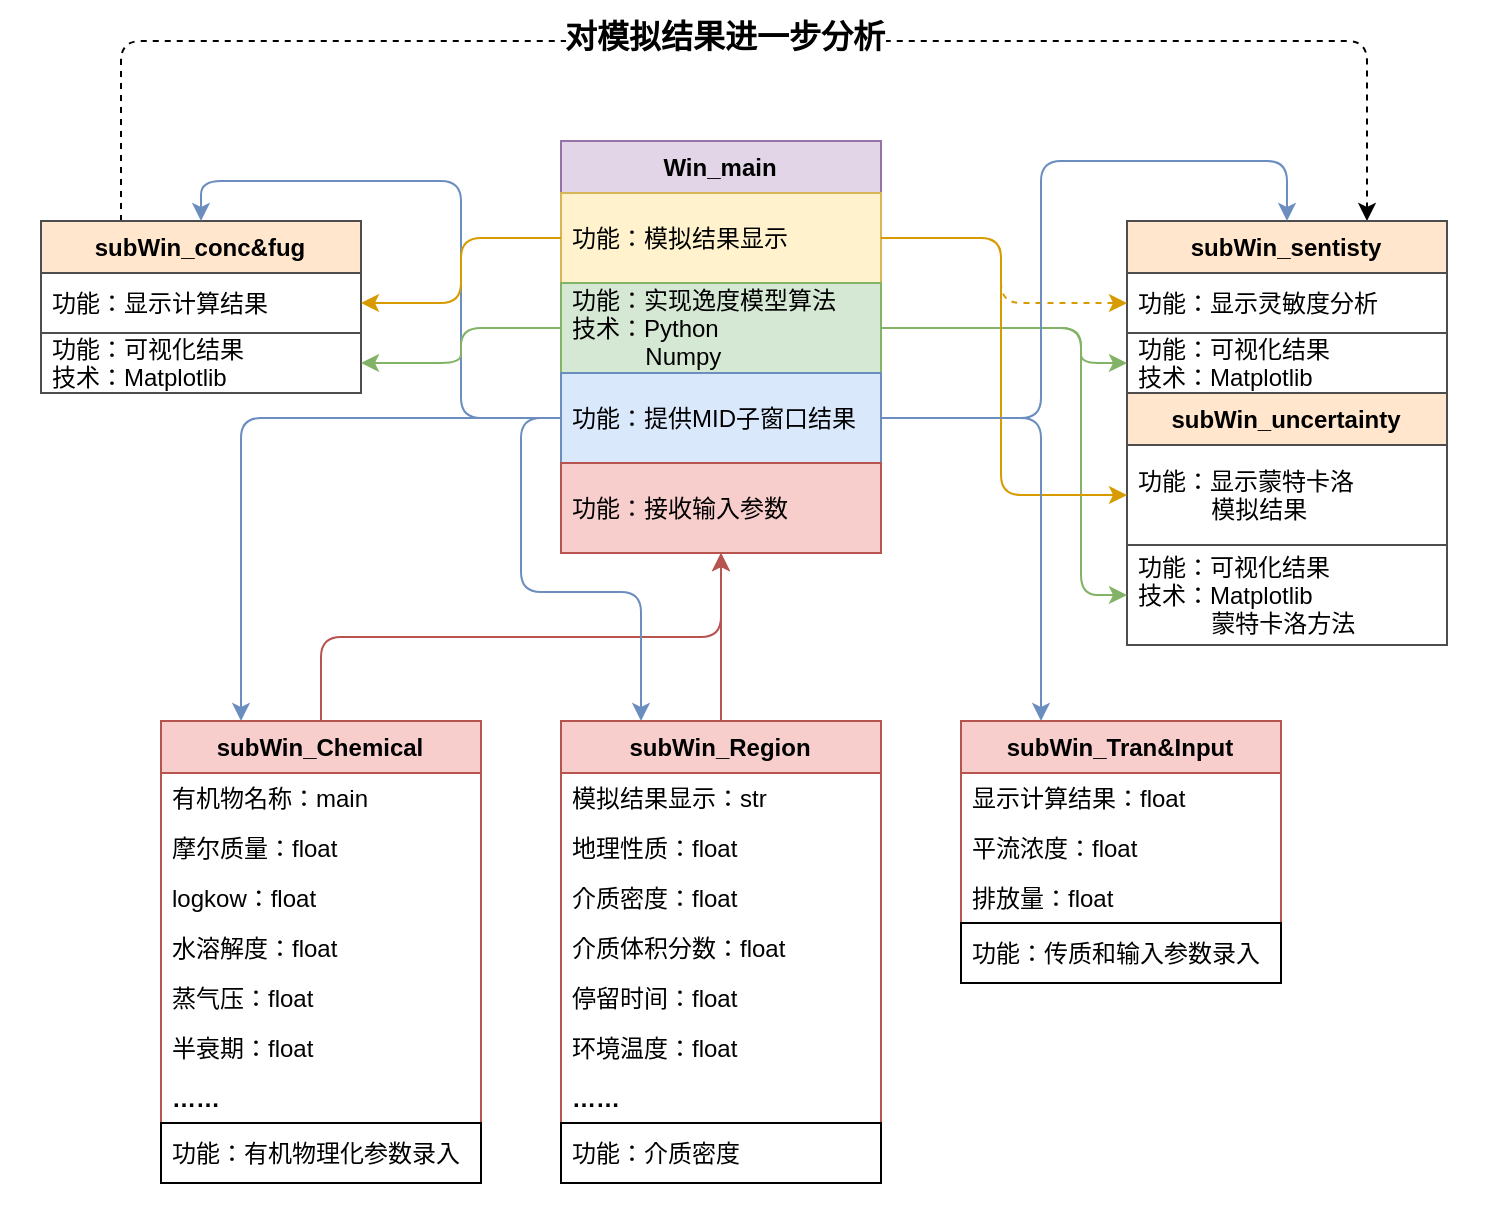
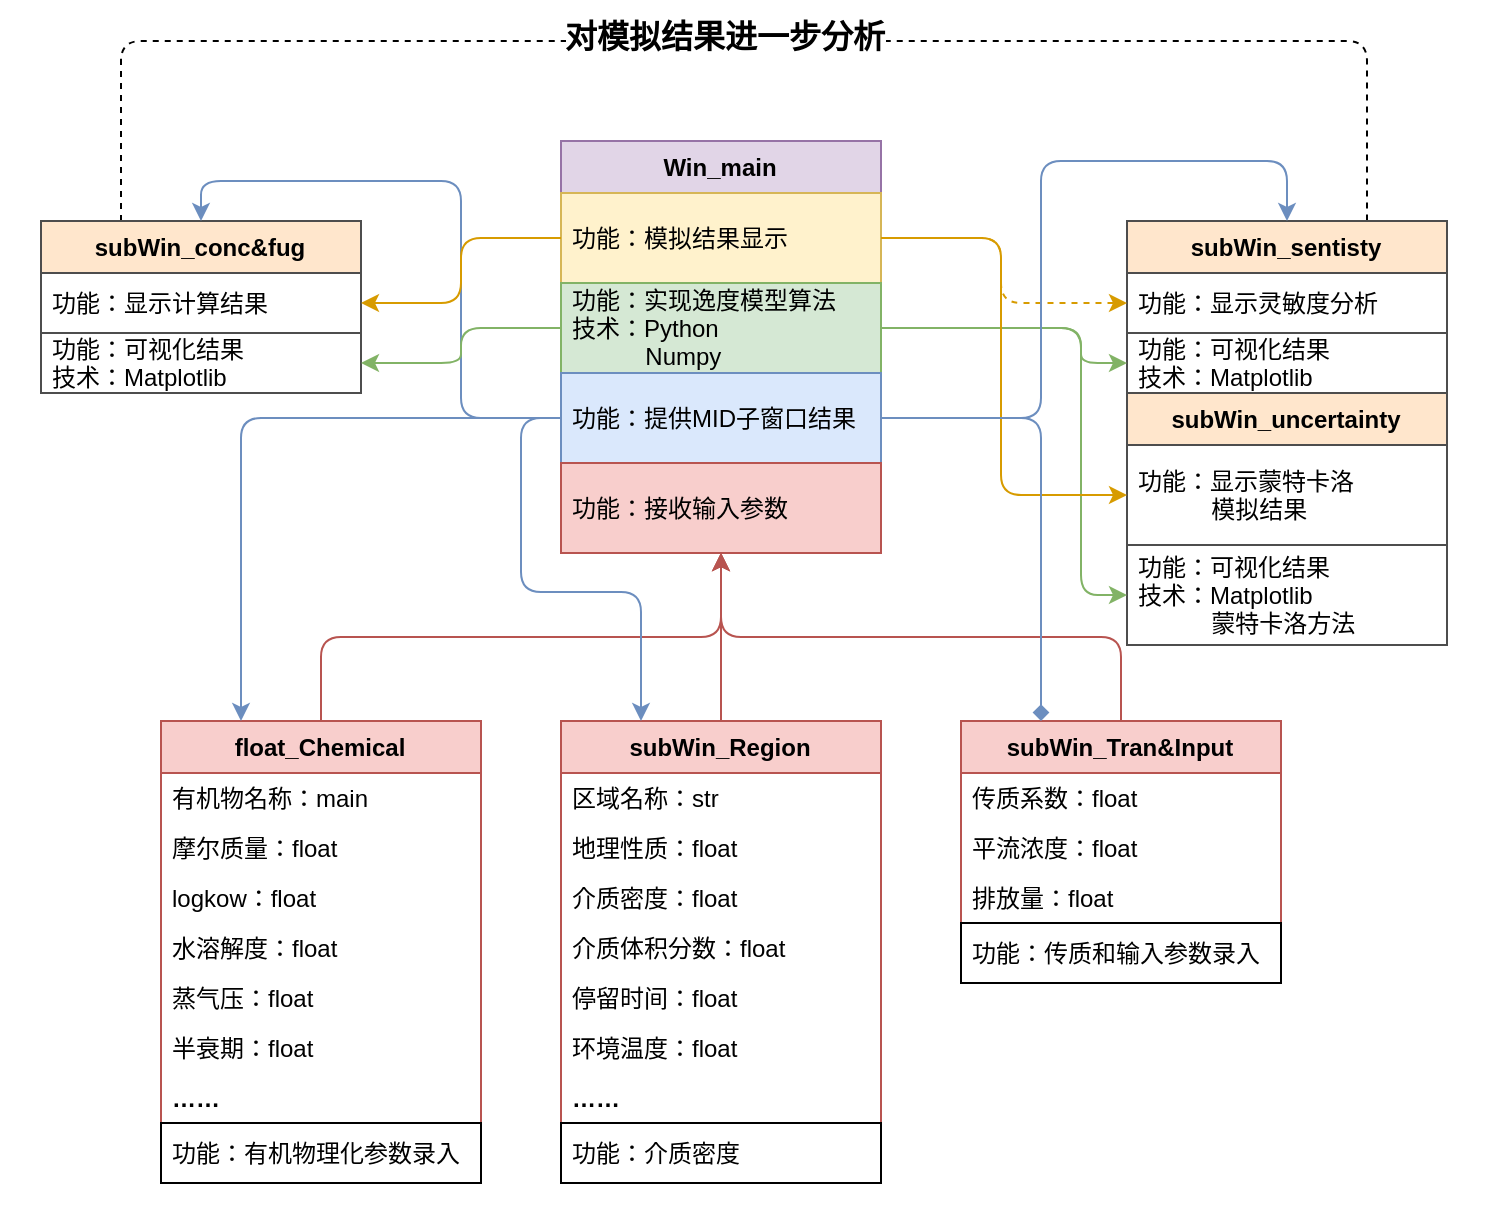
edge "subWin_conc&fug" -> "subWin_sentisty": arrowhead classic -> none
edge "subWin_Tran&Input" -> "Win_main": added
edge "功能：提供MID子窗口结果" -> "subWin_Tran&Input": arrowhead classic -> diamond
node "subWin_Chemical": label "subWin_Chemical" -> "float_Chemical"
node "模拟结果显示：str": label "模拟结果显示：str" -> "区域名称：str"
node "显示计算结果：float": label "显示计算结果：float" -> "传质系数：float"
